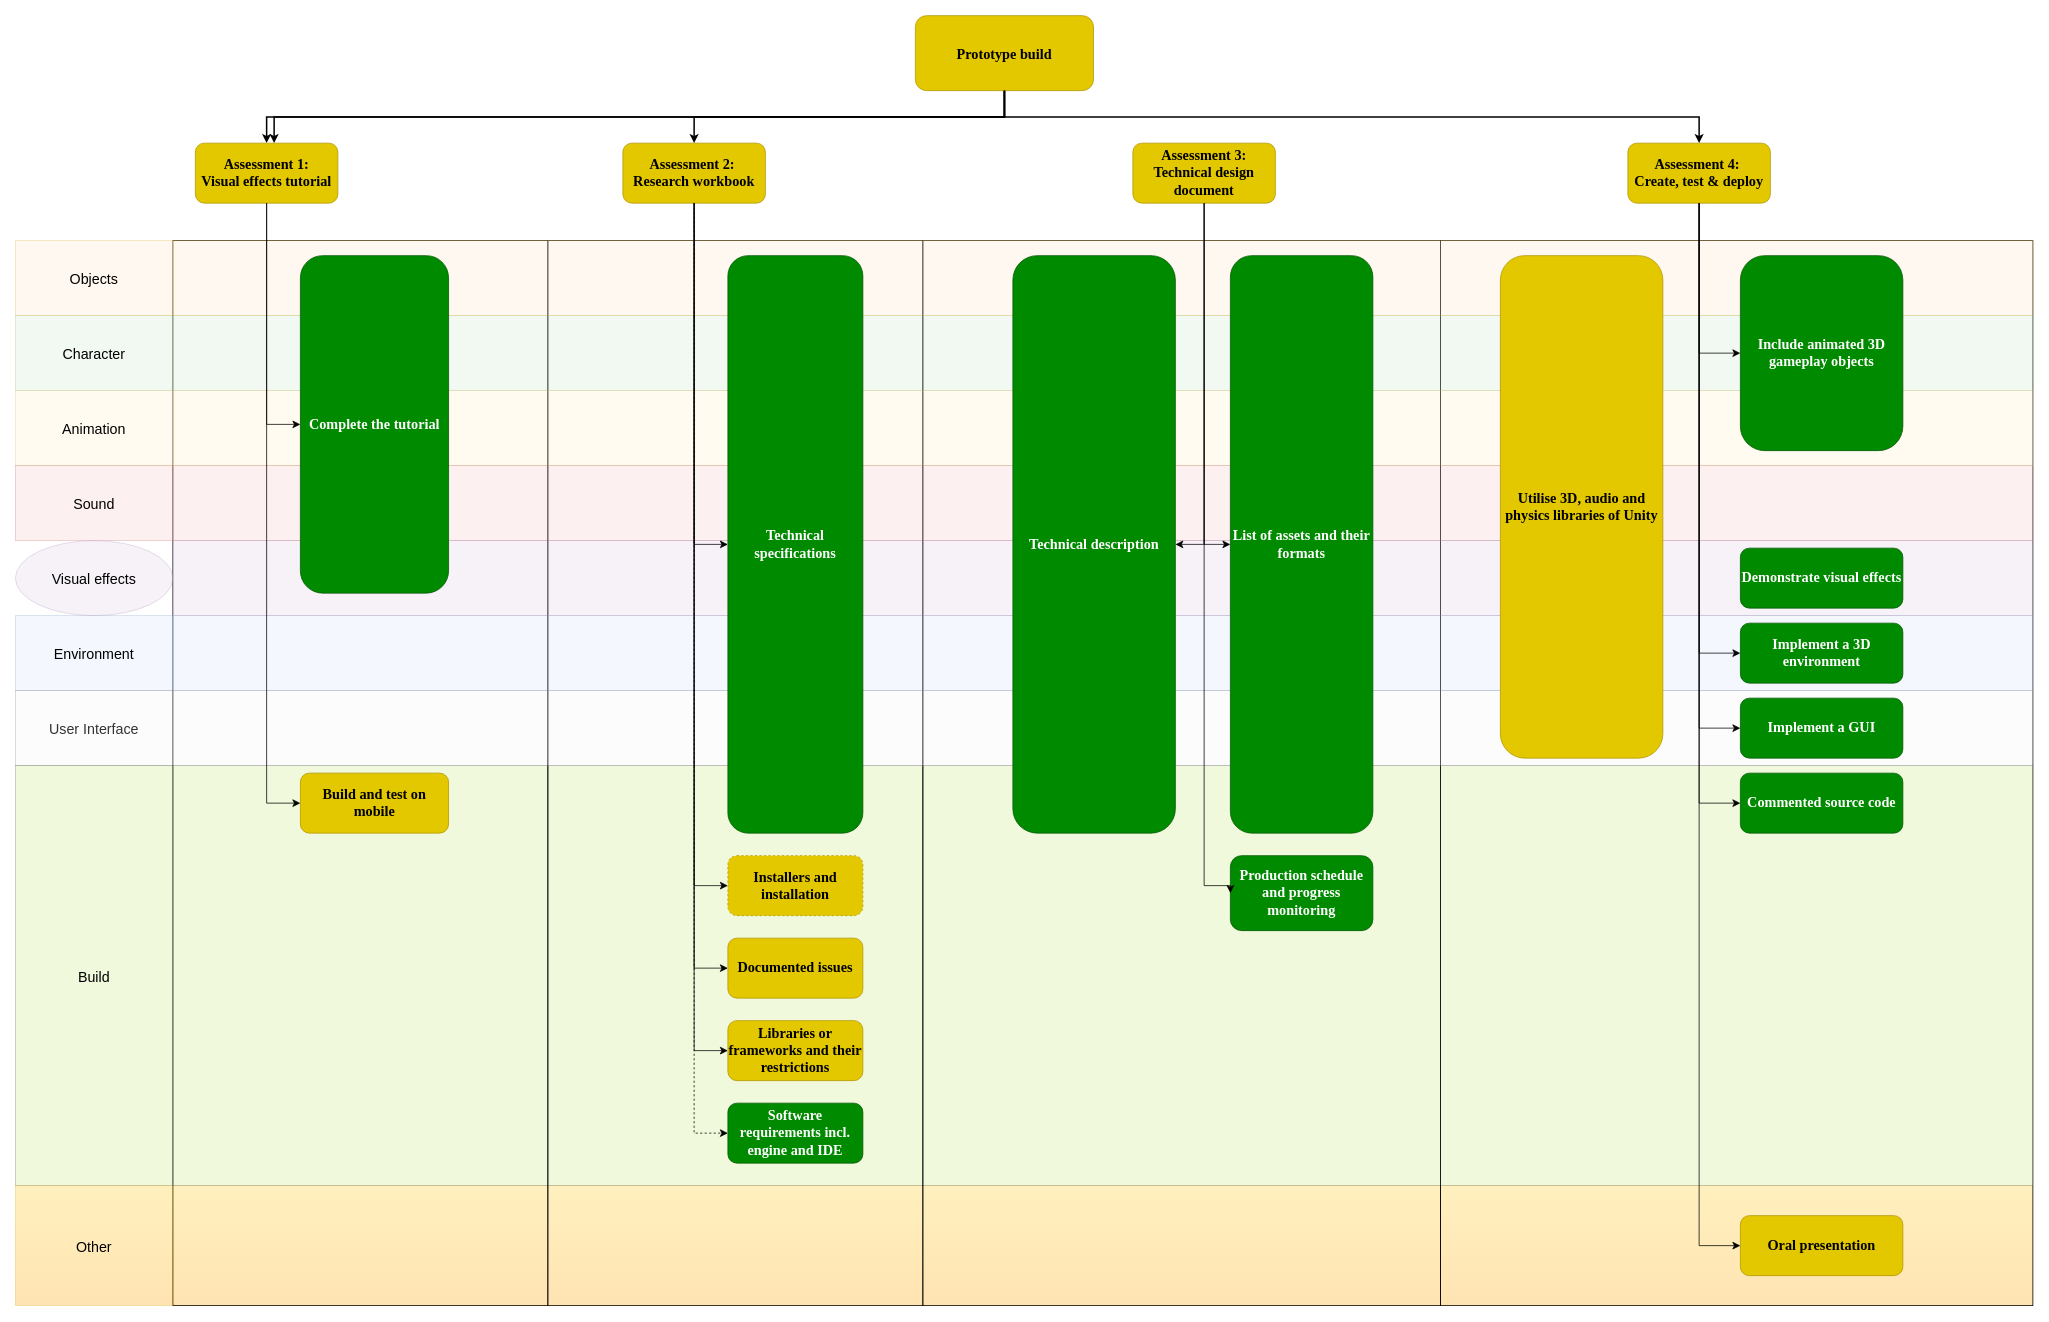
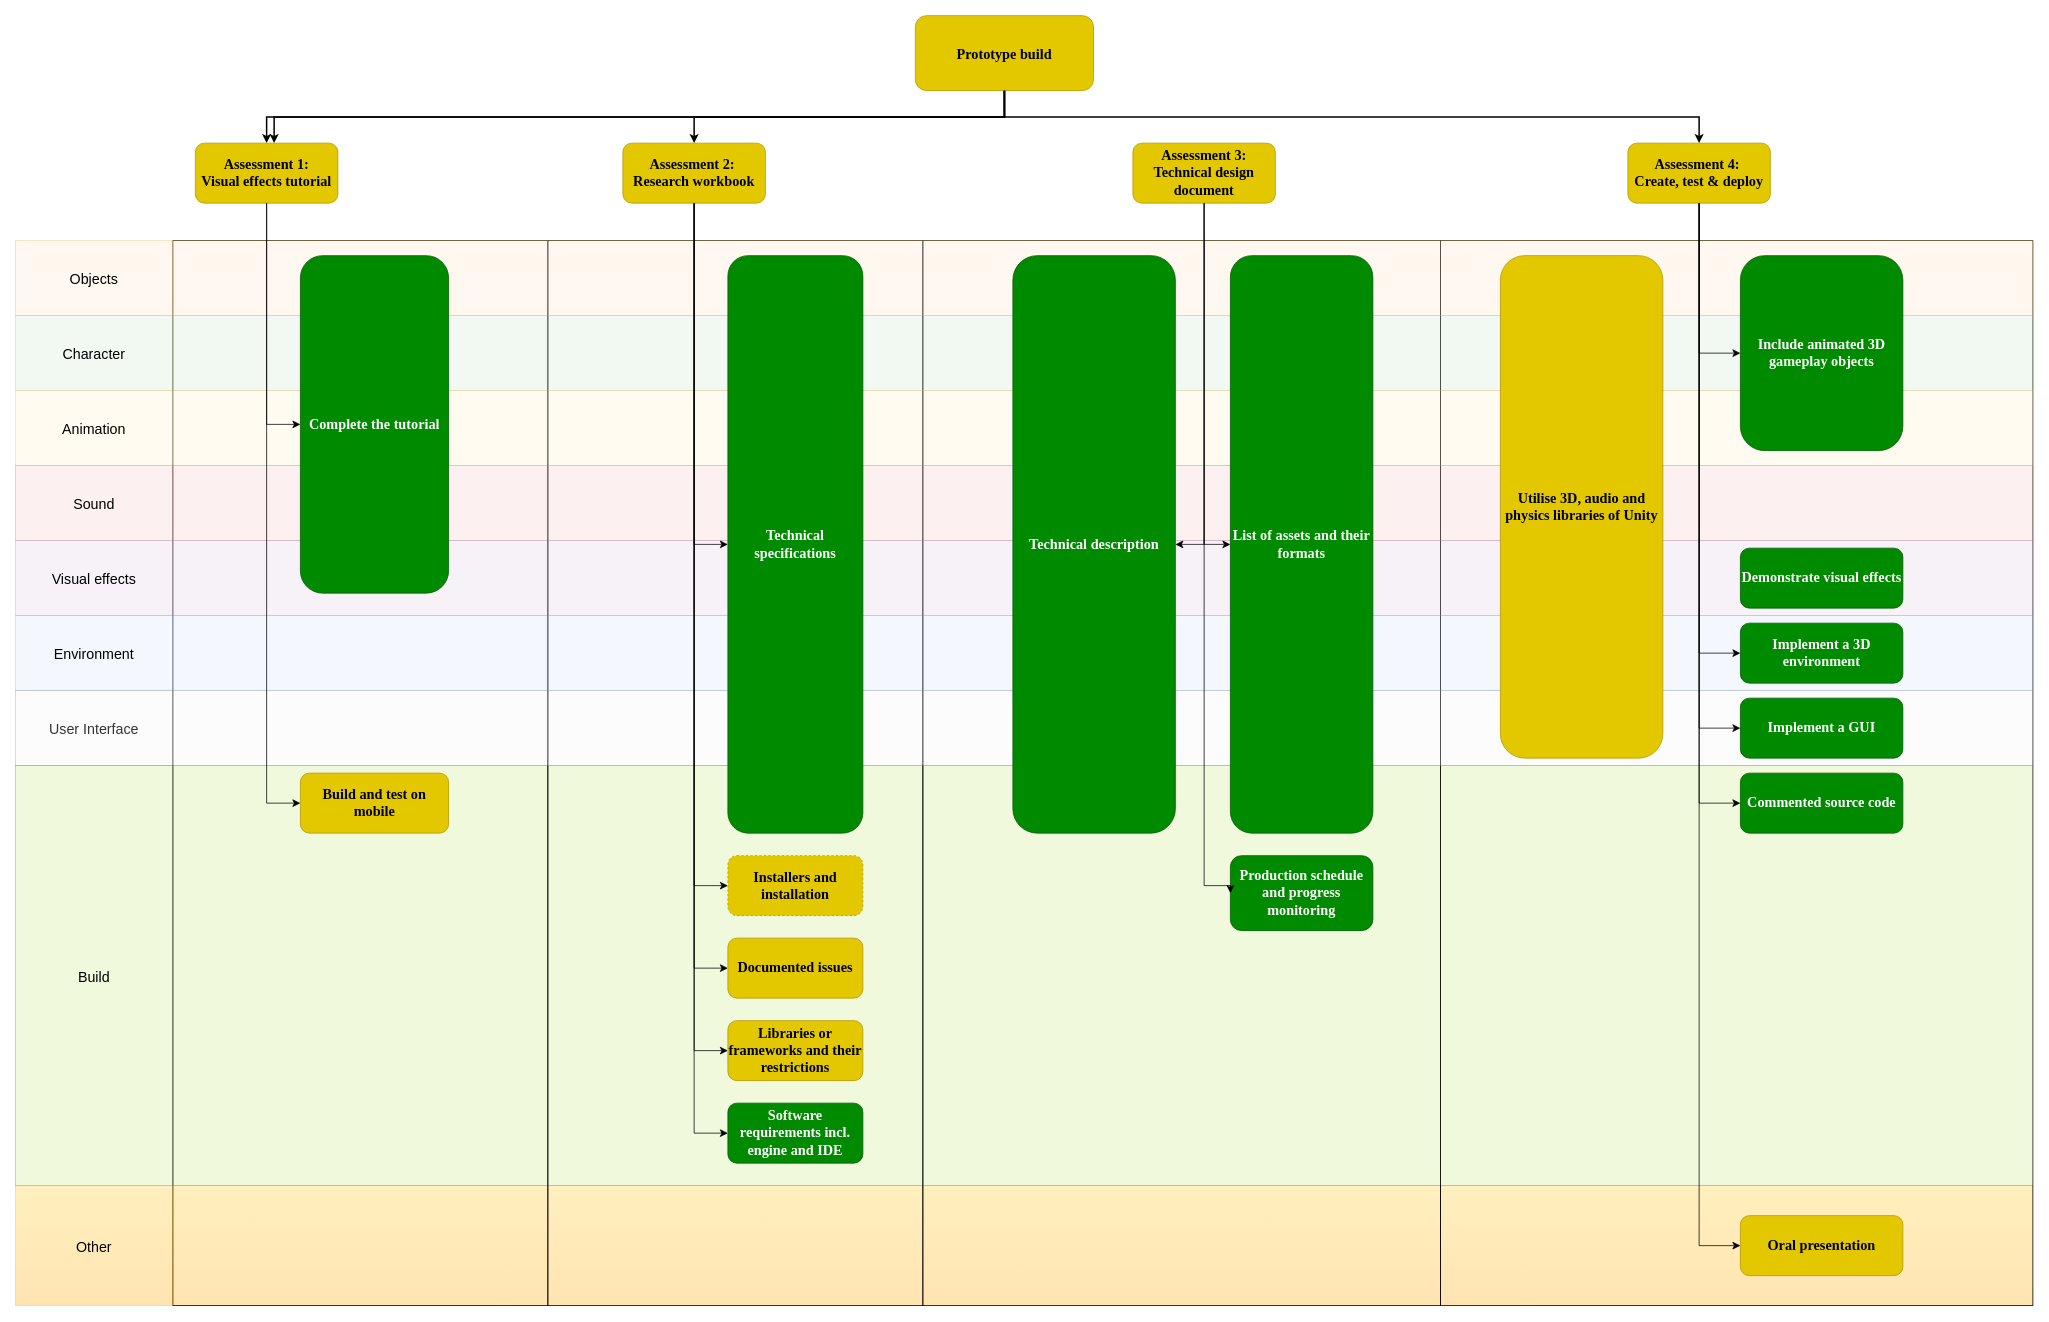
node "Visual effects": shape ellipse -> rectangle
edge "Assessment 2: Research workbook" -> "Software requirements incl. engine and IDE": style dashed -> solid
